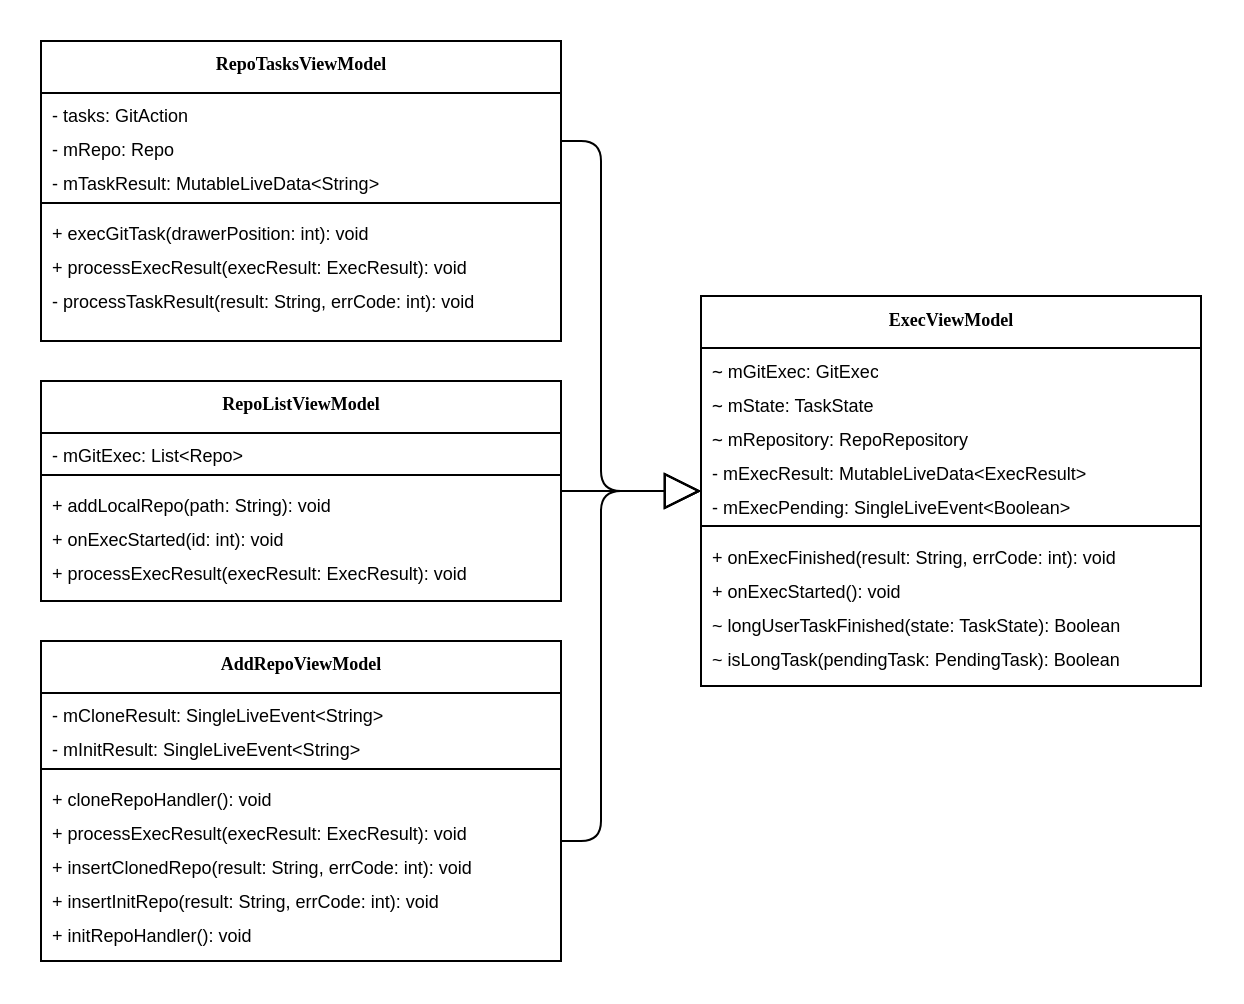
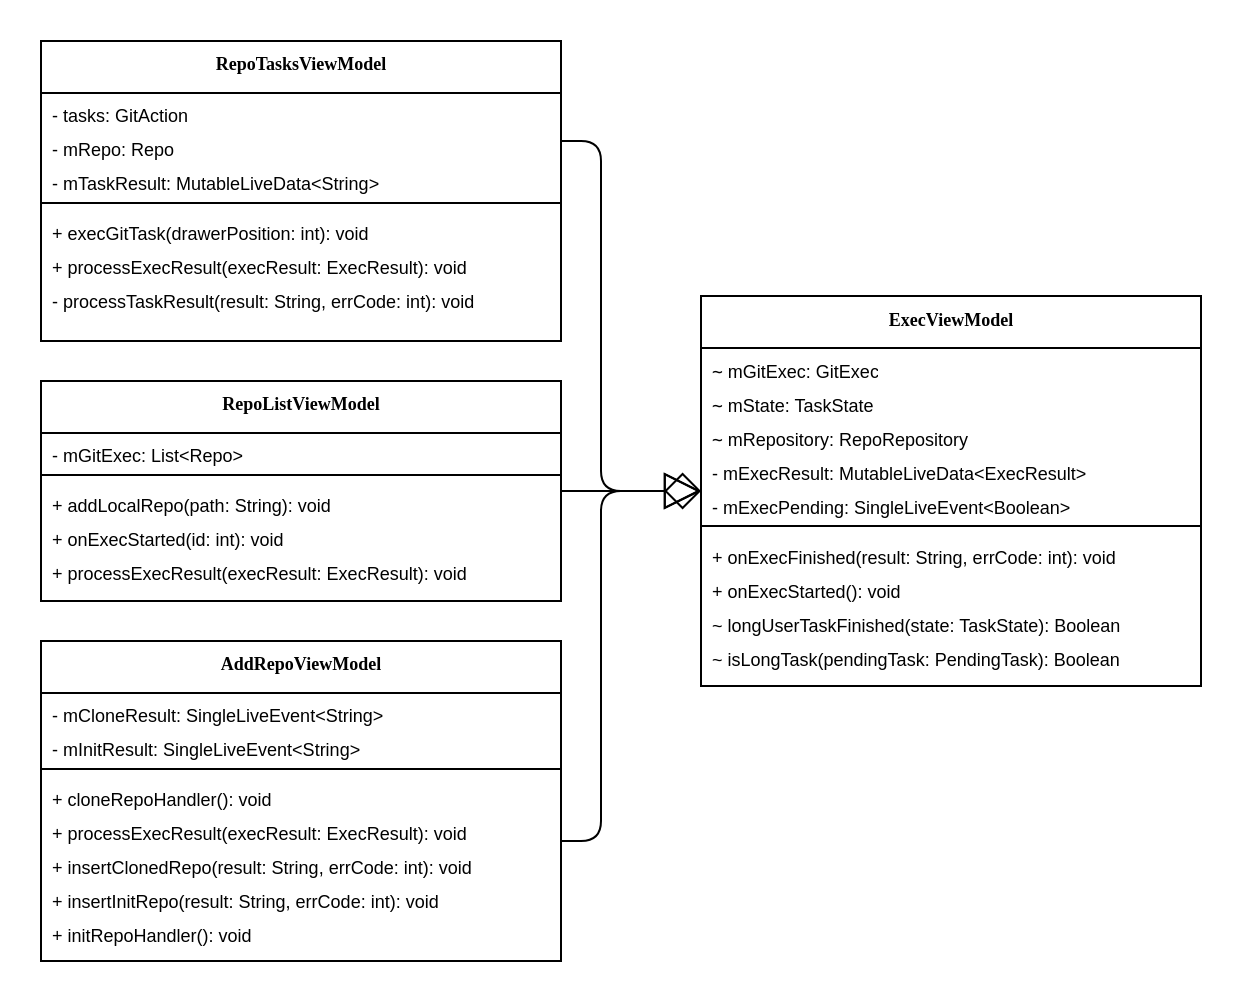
edge "AddRepoViewModel" -> "ExecViewModel": arrowhead block -> diamond
